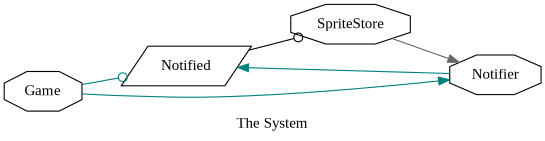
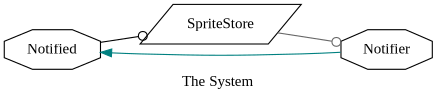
node "SpriteStore": shape octagon -> parallelogram
edge "SpriteStore" -> "Notifier": arrowhead normal -> odot
node "Notified": shape parallelogram -> octagon
node "Game": removed
